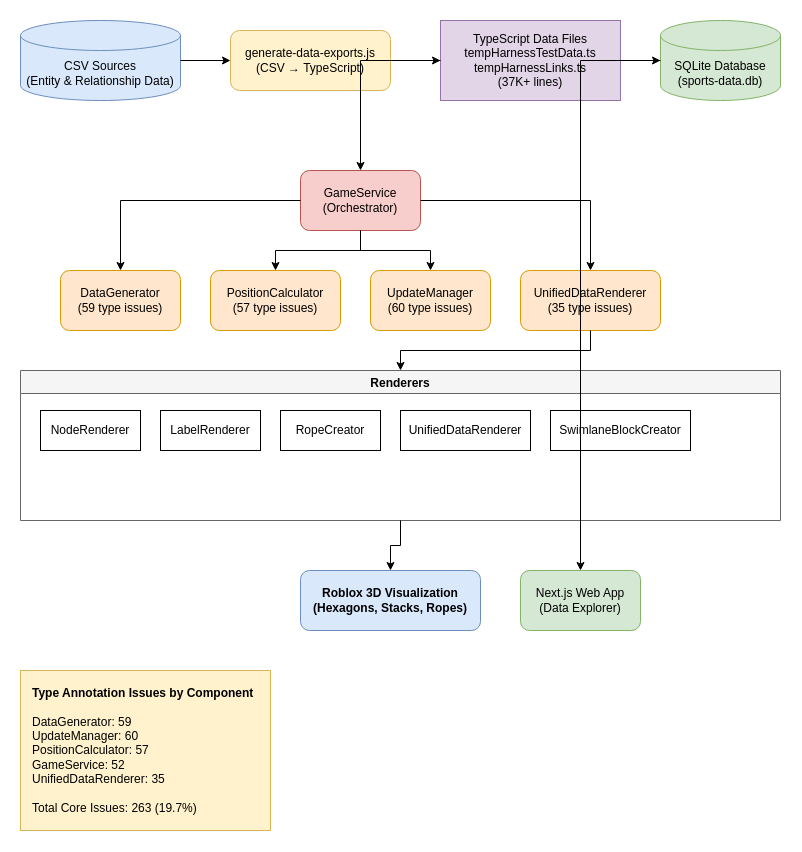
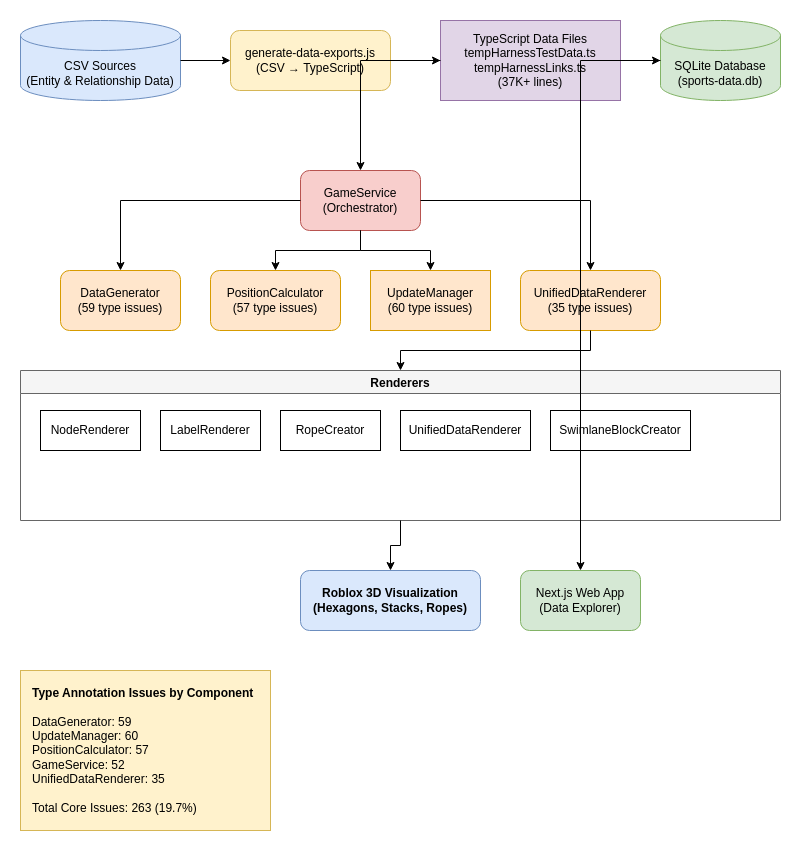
node "UpdateManager (60 type issues)": shape rounded rectangle -> rectangle
